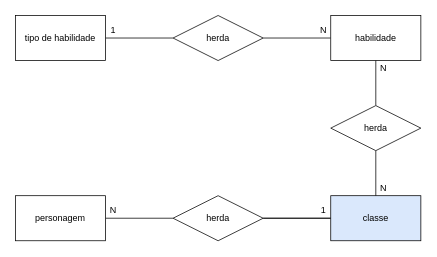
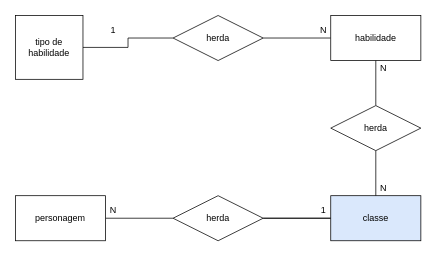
node "tipo de habilidade": size 90x45 -> 68x64
